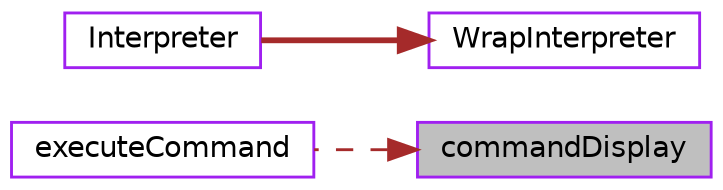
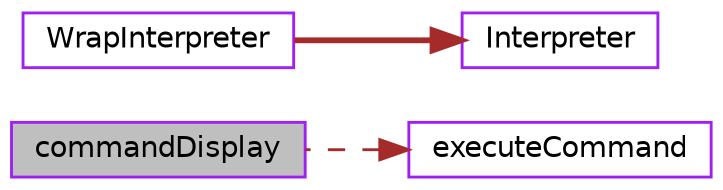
edge "Interpreter" -> "WrapInterpreter": reversed
edge "executeCommand" -> "commandDisplay": reversed
